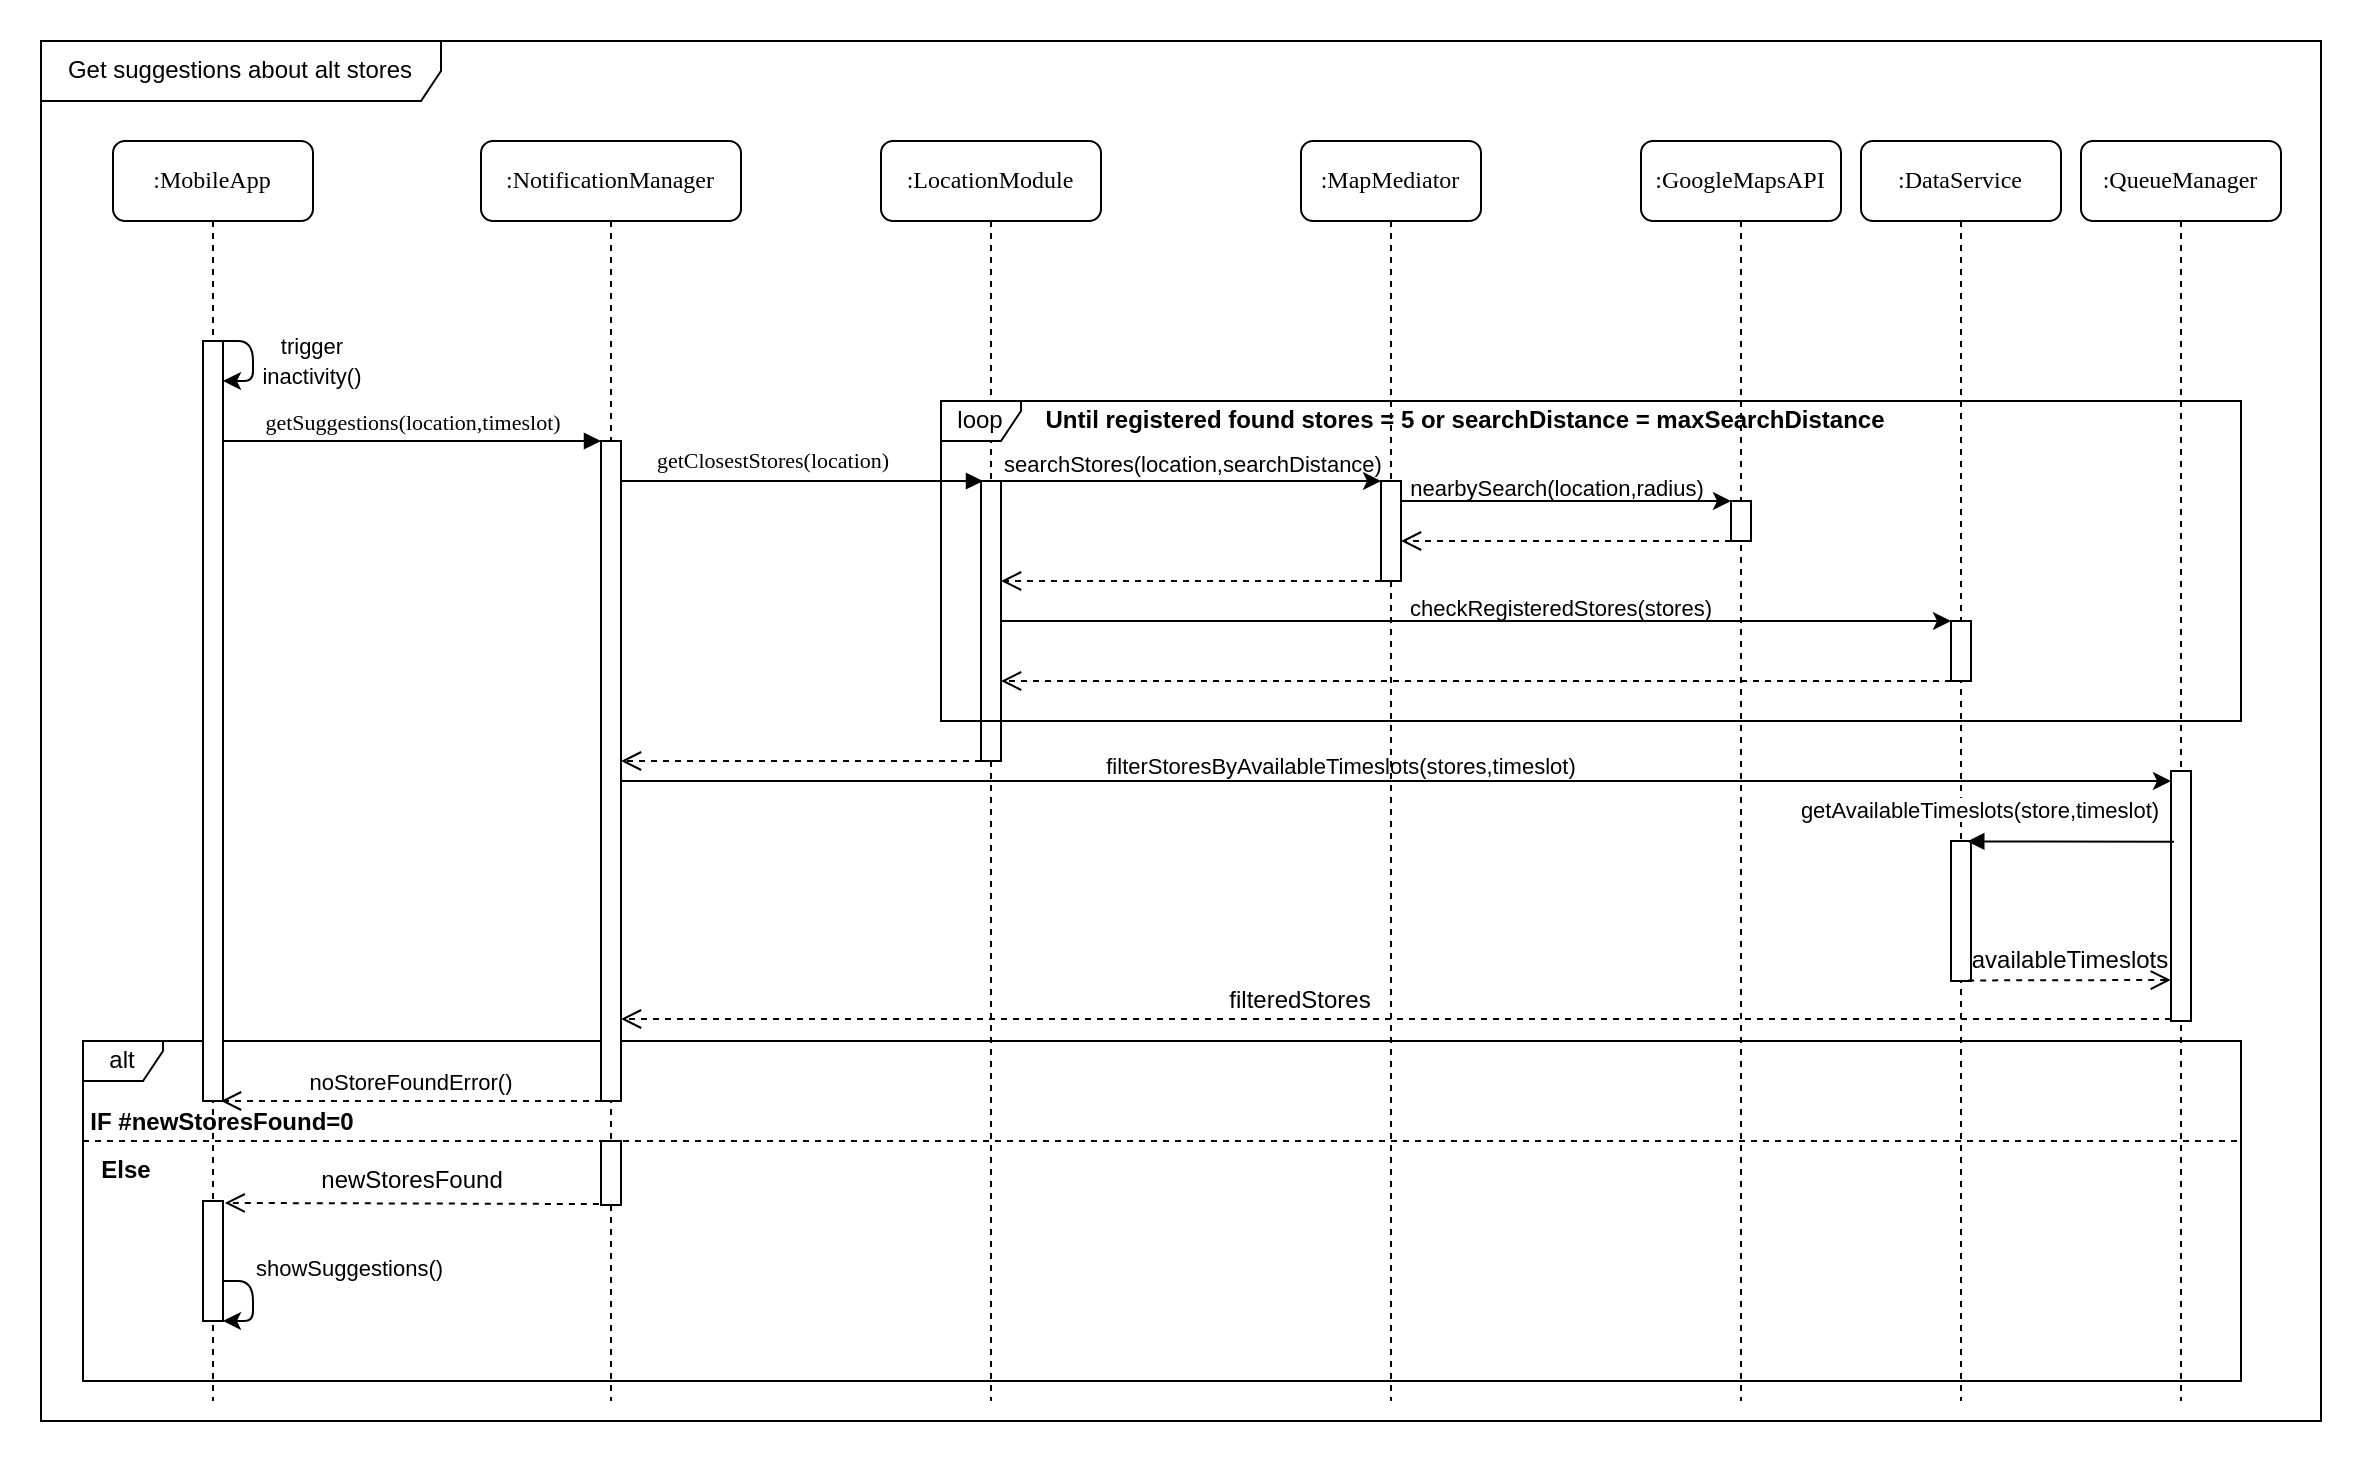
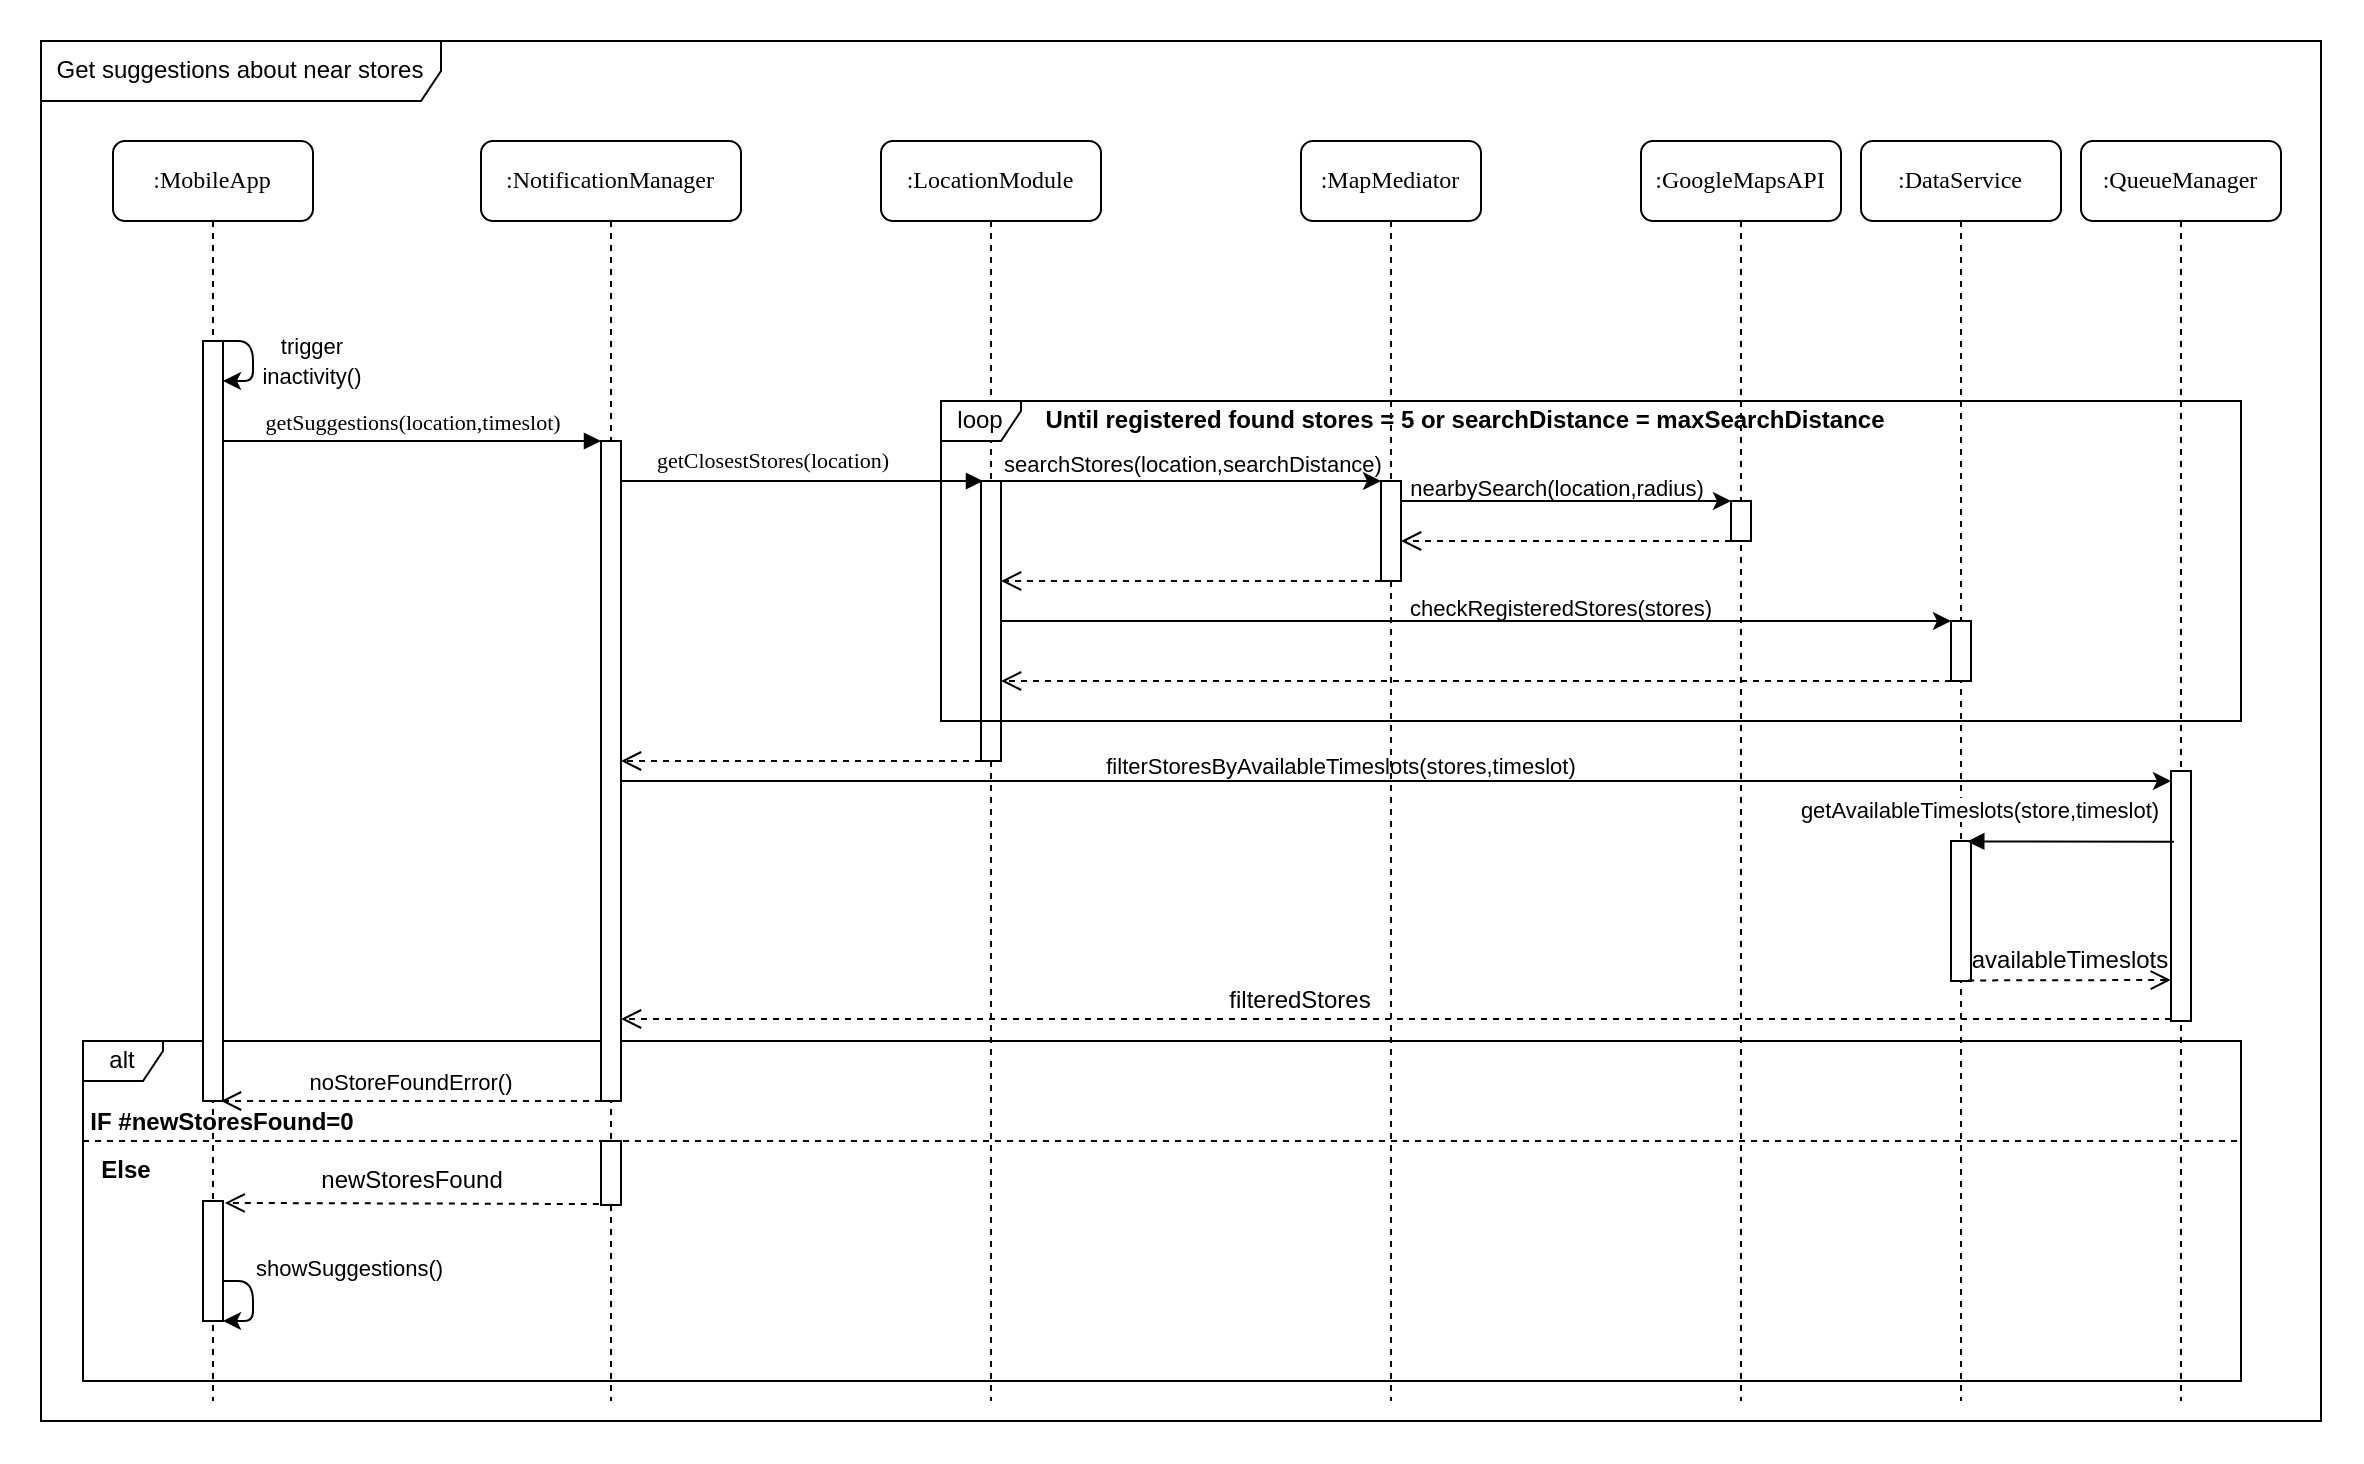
node "Get suggestions about alt stores": label "Get suggestions about alt stores" -> "Get suggestions about near stores"
